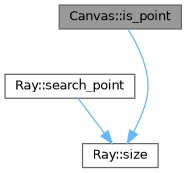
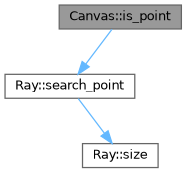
edge "Canvas::is_point" -> "Ray::size": now "Canvas::is_point" -> "Ray::search_point"
